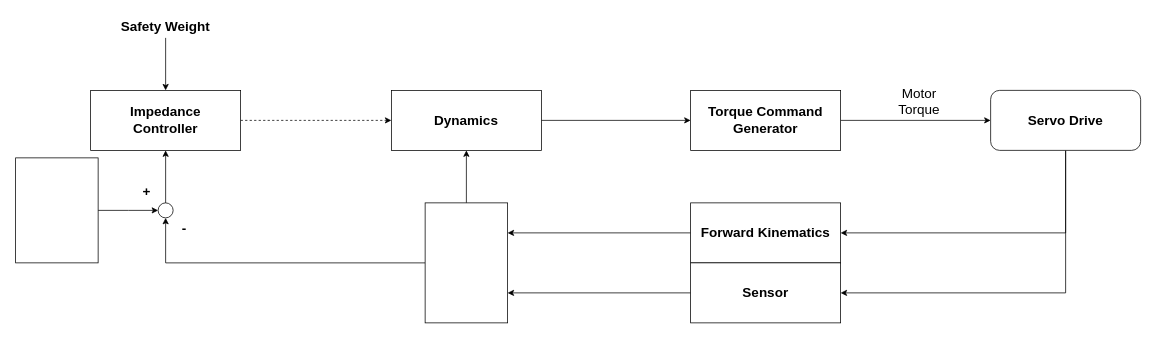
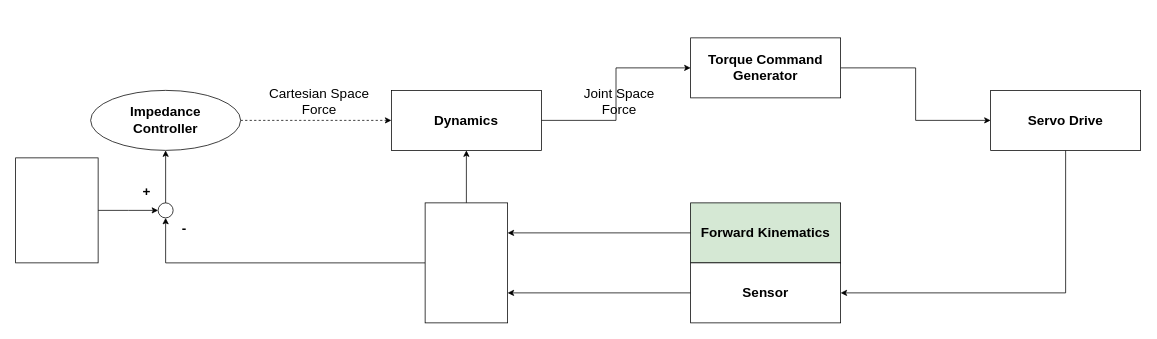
node "Safety Weight": removed
edge "Safety Weight" -> "Impedance Controller": removed
node "Cartesian Space Force": added
node "Joint Space Force": added
node "Motor Torque": removed
node "Impedance Controller": shape rectangle -> ellipse
node "Torque Command Generator": moved (765, 120) -> (765, 68)
node "Servo Drive": shape rounded rectangle -> rectangle
node "Forward Kinematics": fillcolor #ffffff -> #d5e8d4
edge "Servo Drive" -> "Forward Kinematics": removed
